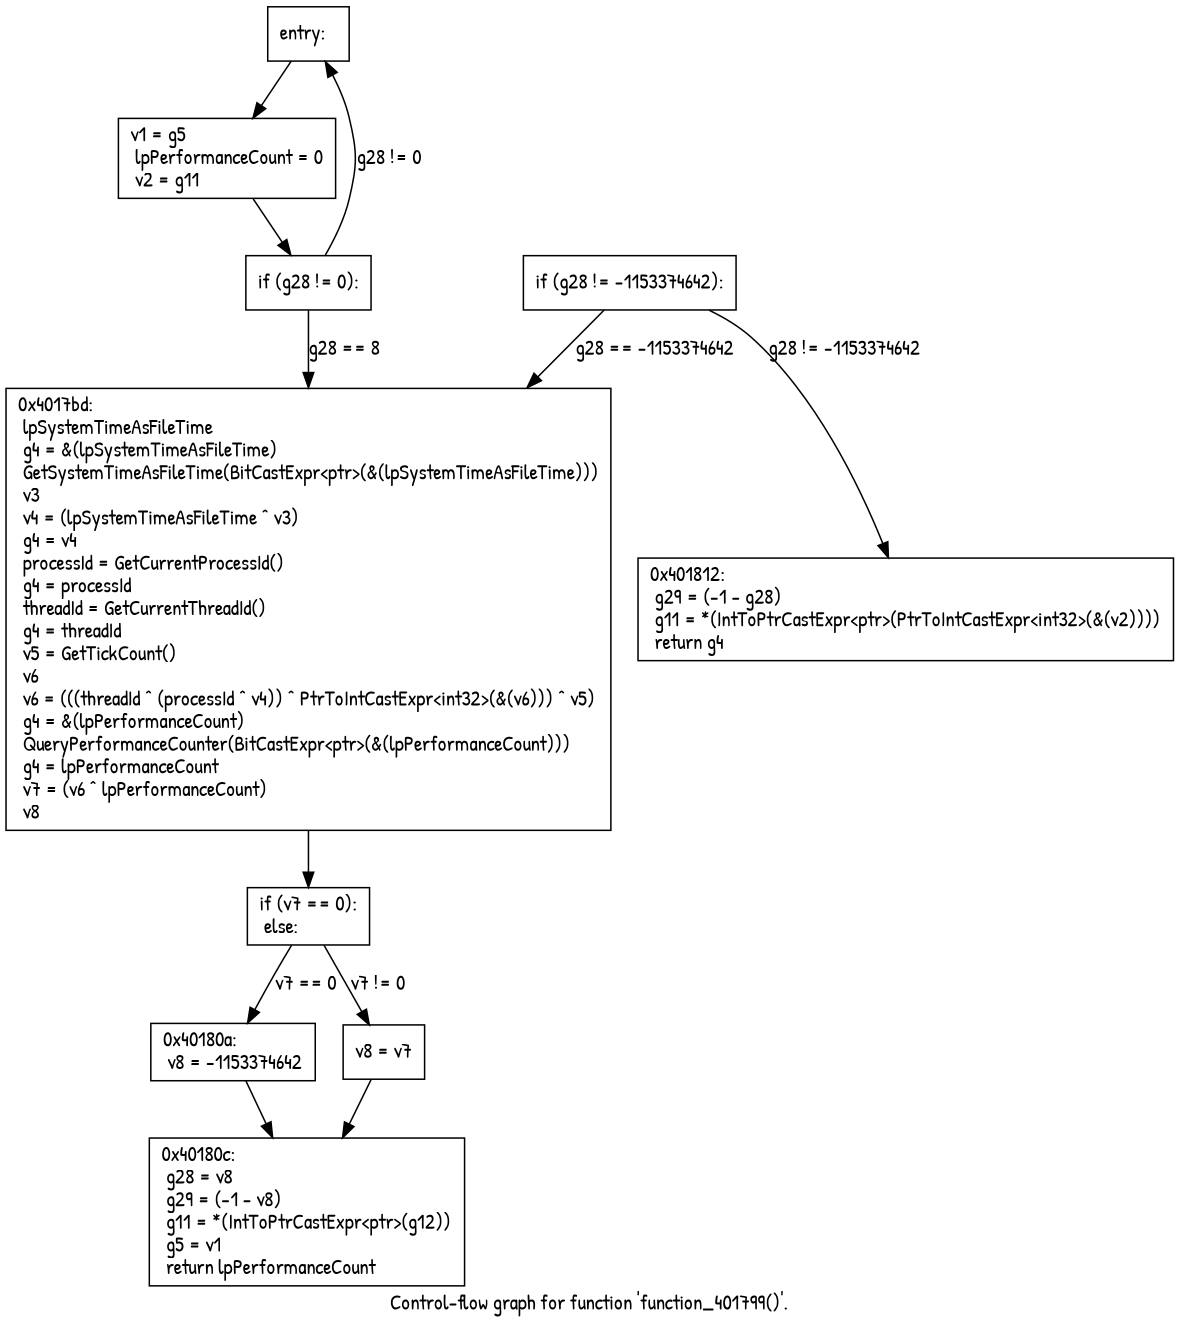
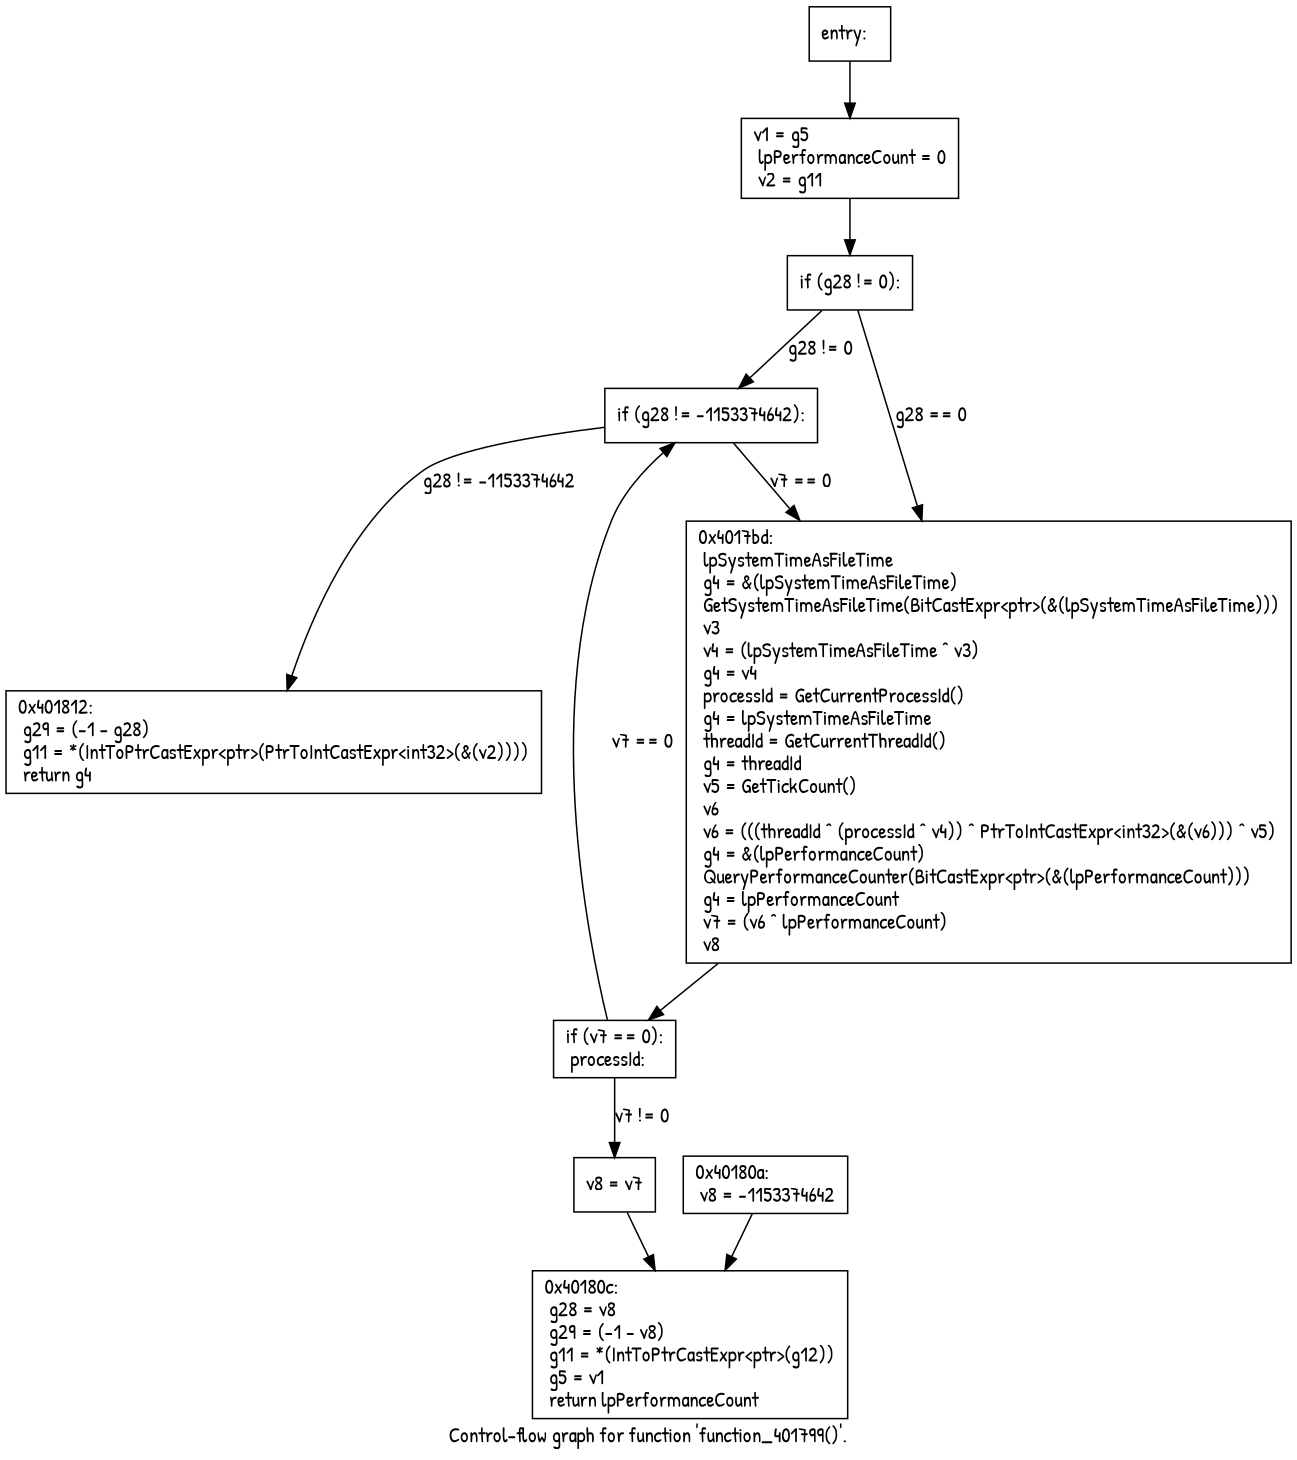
edge "if (g28 != 0):" -> "entry:": now "if (g28 != 0):" -> "if (g28 != -1153374642):"
edge "if (g28 != 0):" -> "0x4017bd:": label "g28 == 8" -> "g28 == 0"
edge "if (g28 != -1153374642):" -> "0x4017bd:": label "g28 == -1153374642" -> "v7 == 0"
node "0x4017bd:": text "g4 = processId" -> "g4 = lpSystemTimeAsFileTime"
node "if (v7 == 0):": text "else:" -> "processId:"
edge "if (v7 == 0):" -> "0x40180a:": now "if (v7 == 0):" -> "if (g28 != -1153374642):"
